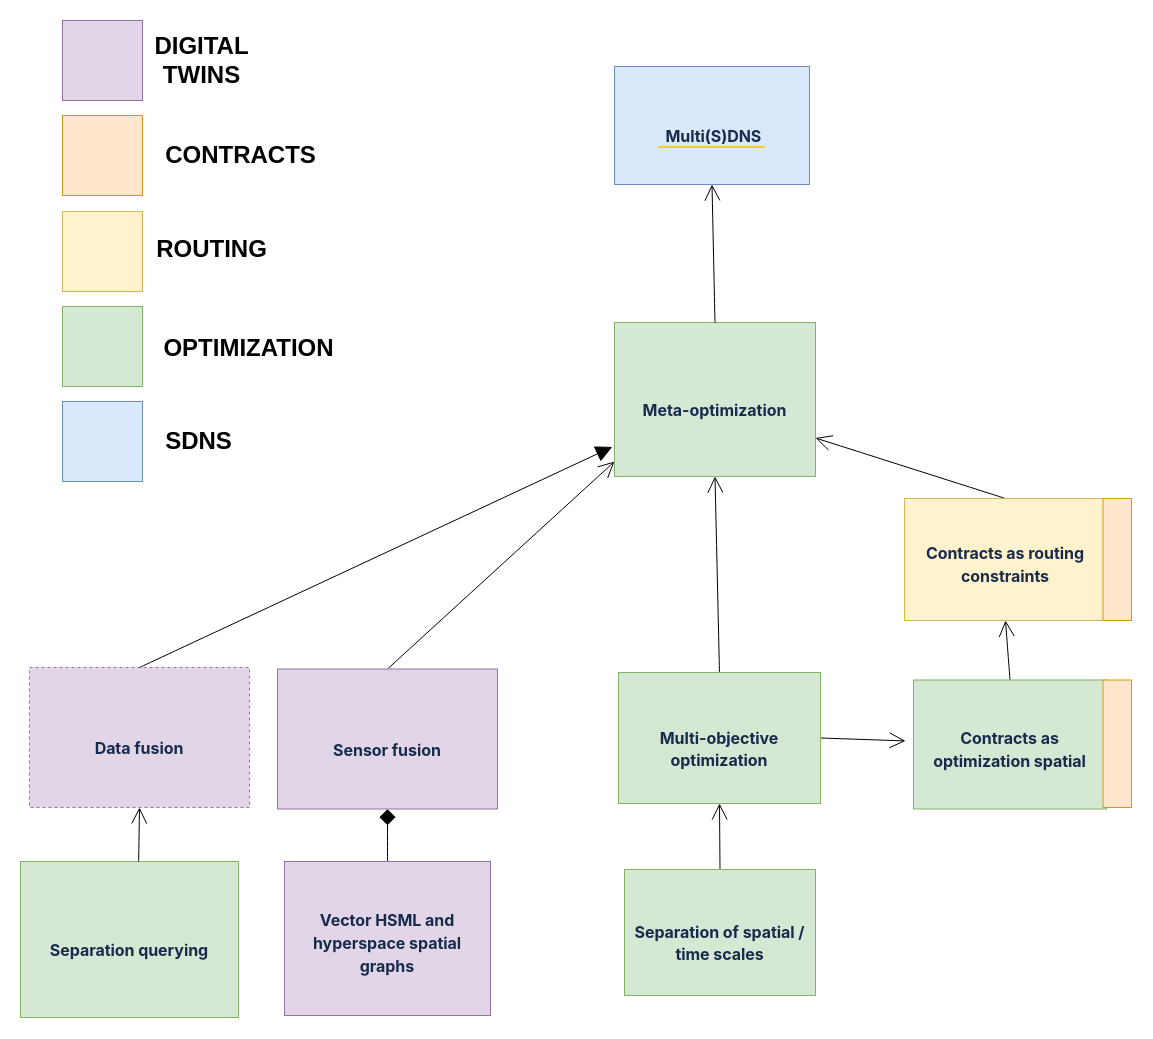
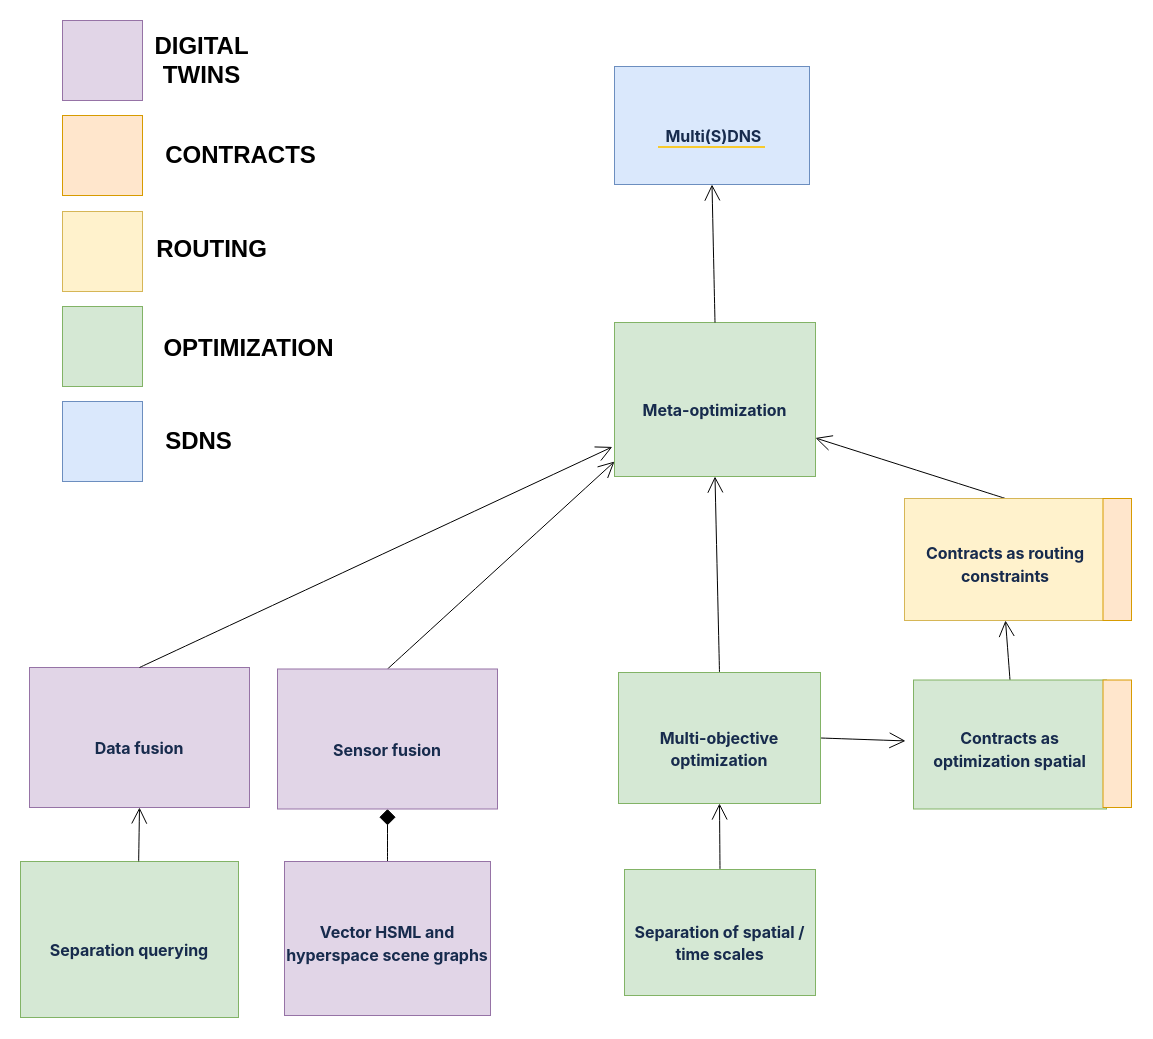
edge "Data fusion" -> "Meta-optimization": arrowhead block -> open
node "Data fusion": style dashed -> solid
node "Vector HSML and hyperspace spatial graphs": label "Vector HSML and hyperspace spatial graphs" -> "Vector HSML and hyperspace scene graphs"
